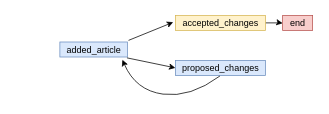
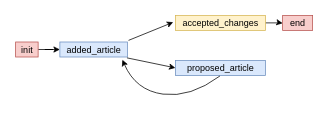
node "init": added
edge "init" -> "added_article": added
node "proposed_changes": label "proposed_changes" -> "proposed_article"
